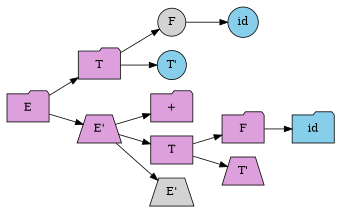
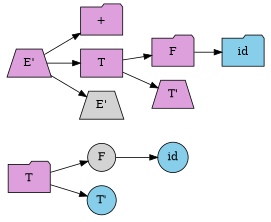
node "E": removed
